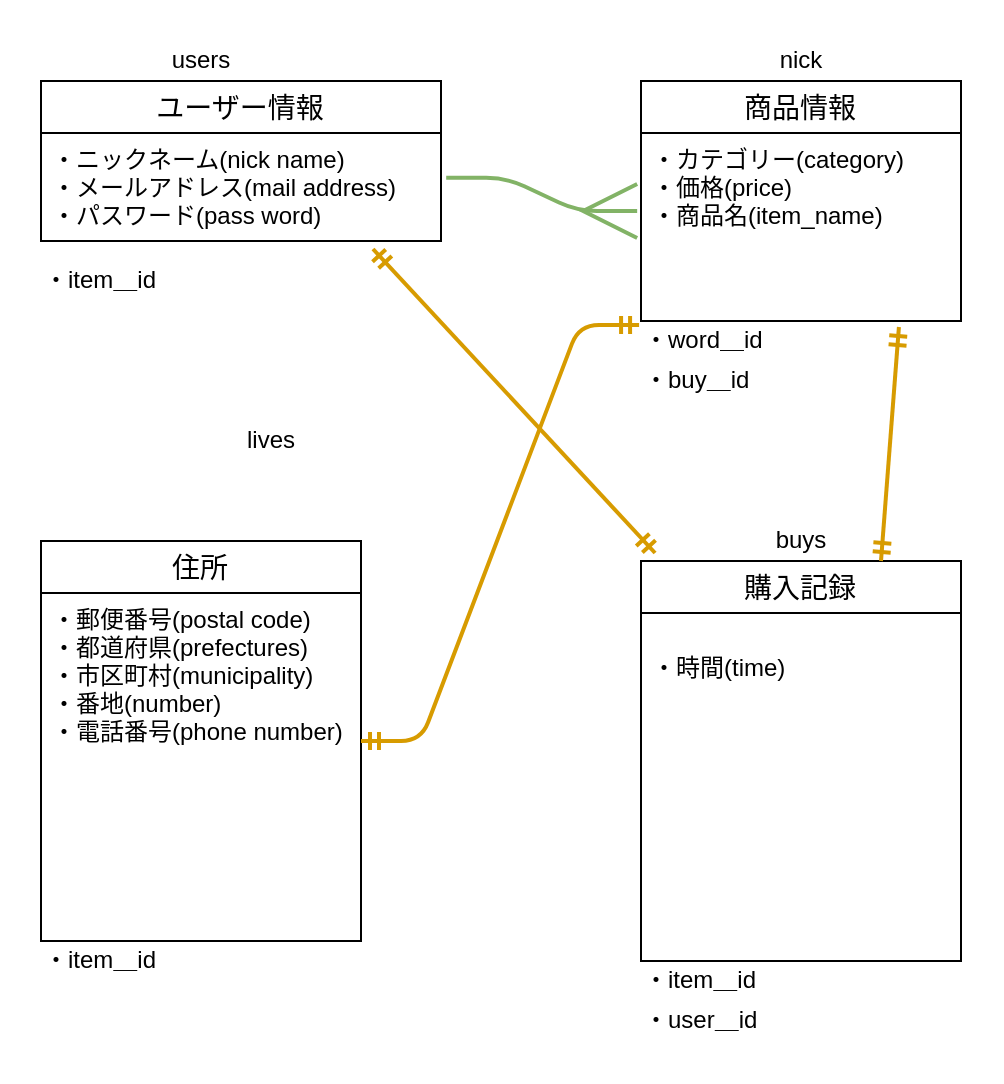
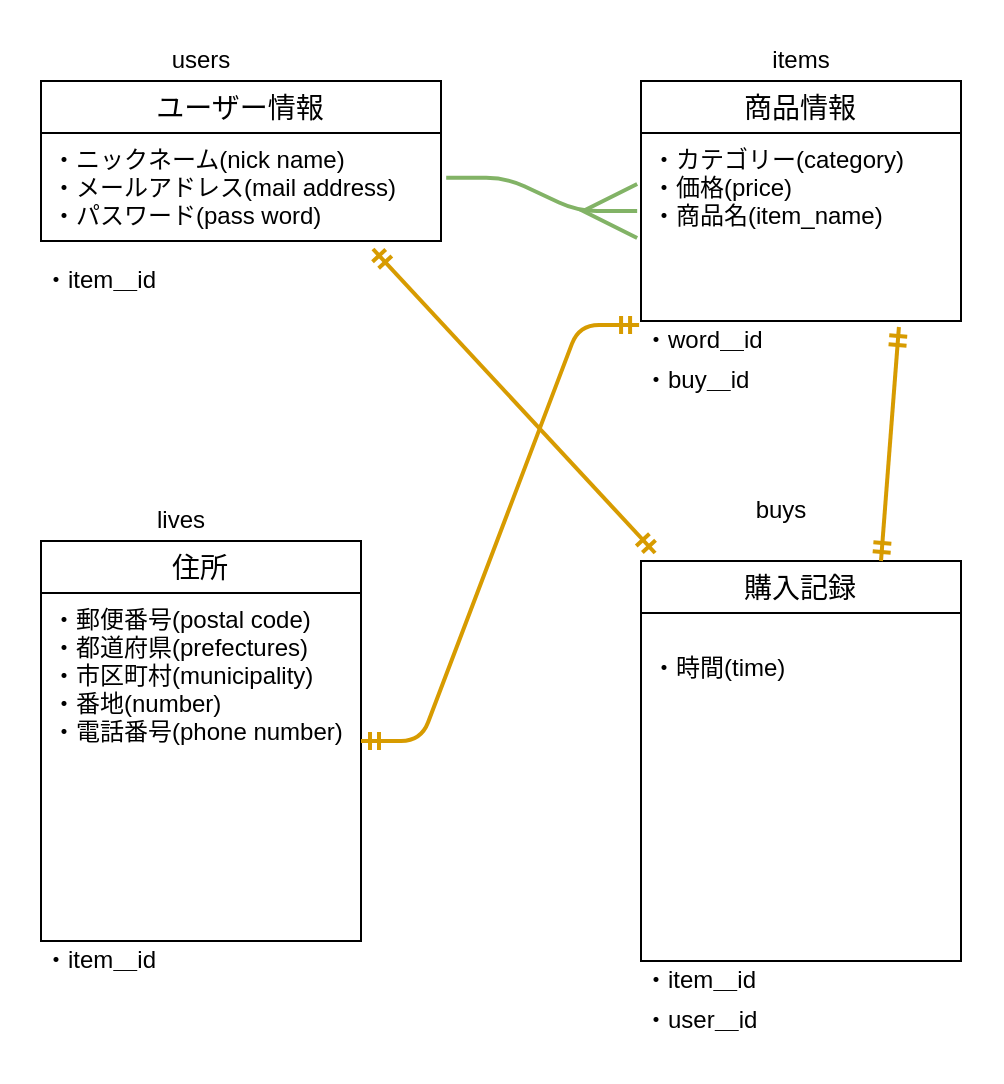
node "nick": label "nick" -> "items"
node "lives": moved (271, 441) -> (181, 521)
node "buys": moved (801, 541) -> (781, 511)
